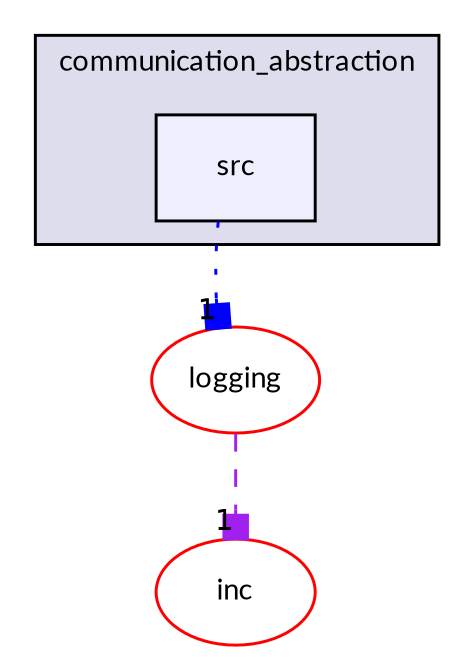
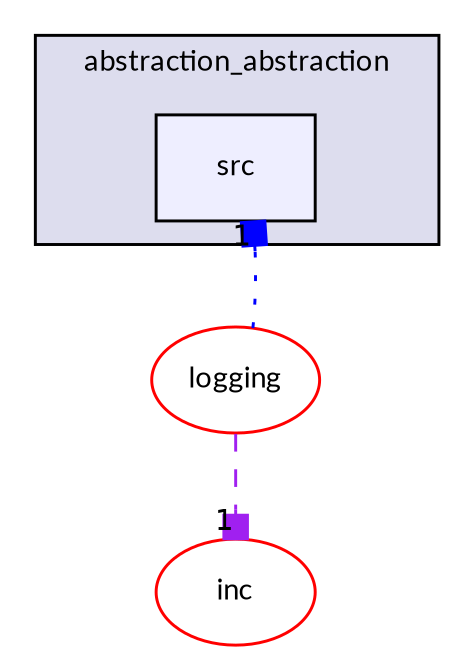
cluster "communication_abstraction": label "communication_abstraction" -> "abstraction_abstraction"
edge "src" -> "logging": reversed
